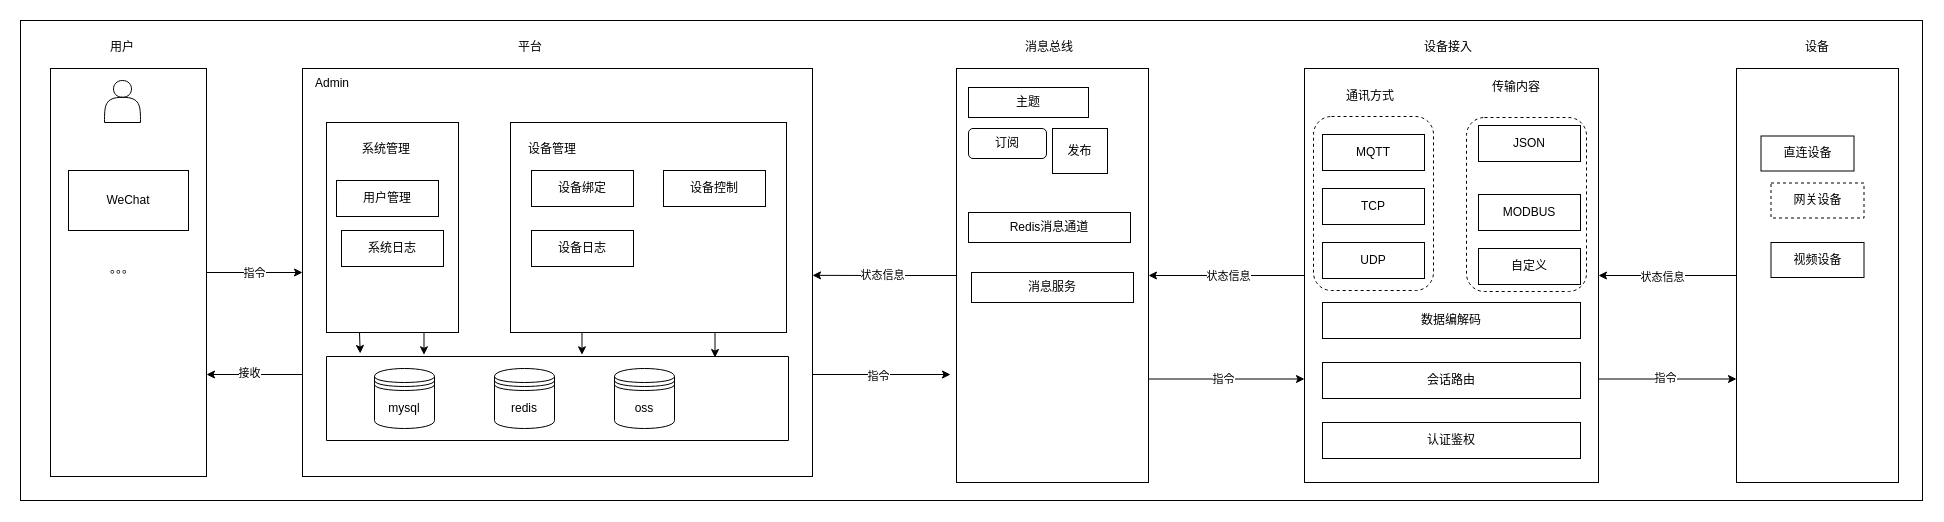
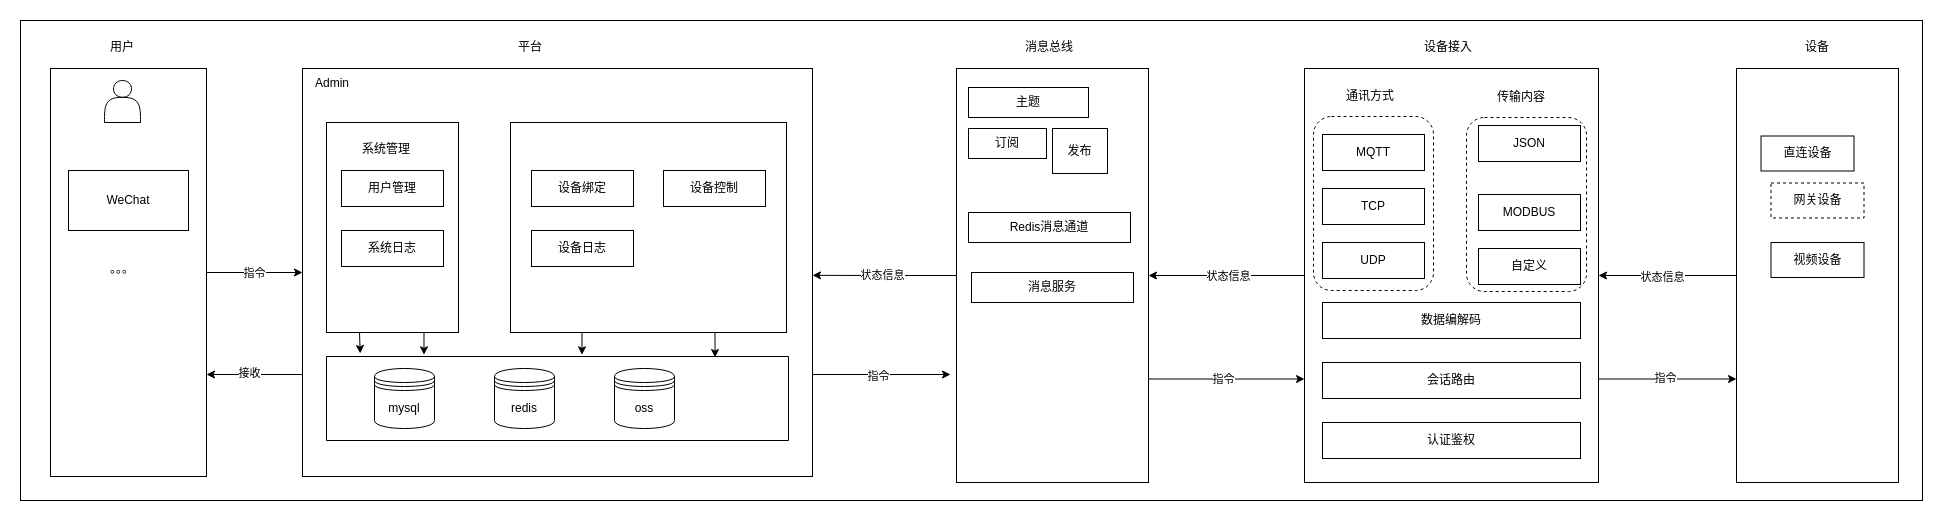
node "传输内容": moved (1517, 88) -> (1522, 98)
node "订阅": shape rounded rectangle -> rectangle
node "设备管理": removed
node "用户管理": moved (388, 199) -> (393, 189)
